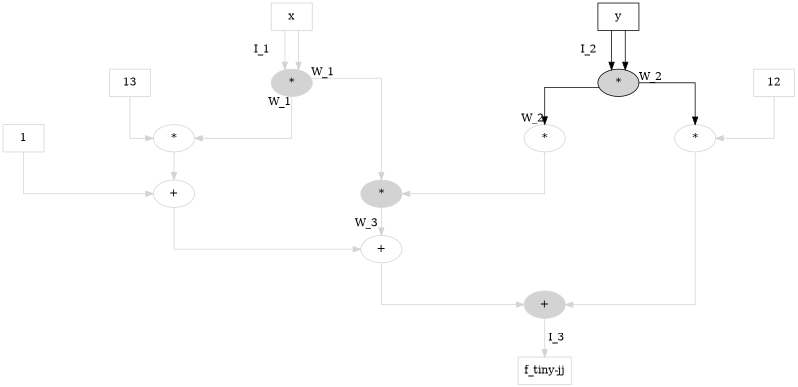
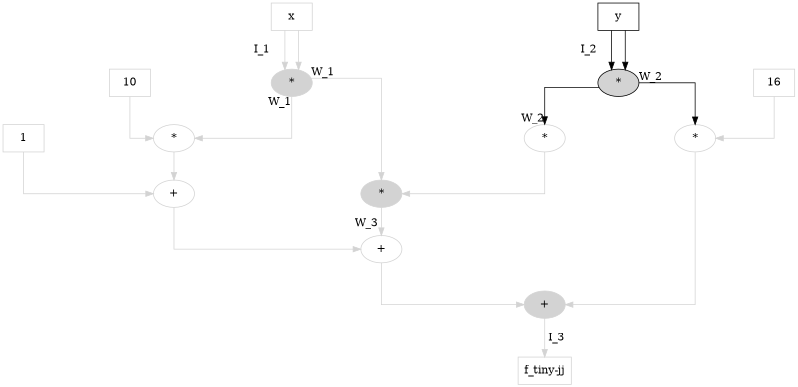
node "13": label "13" -> "10"
node "12": label "12" -> "16"
